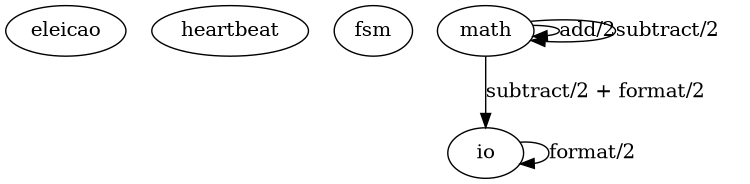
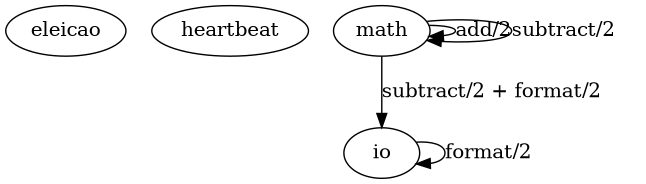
node "fsm": removed
